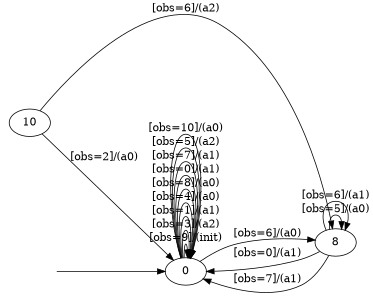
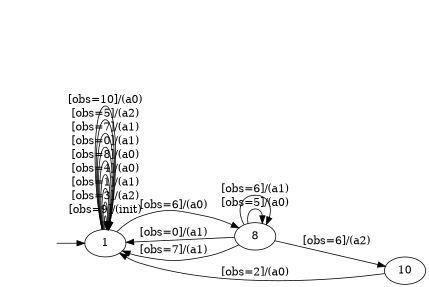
edge "10" -> "8": reversed
node "0": label "0" -> "1"
